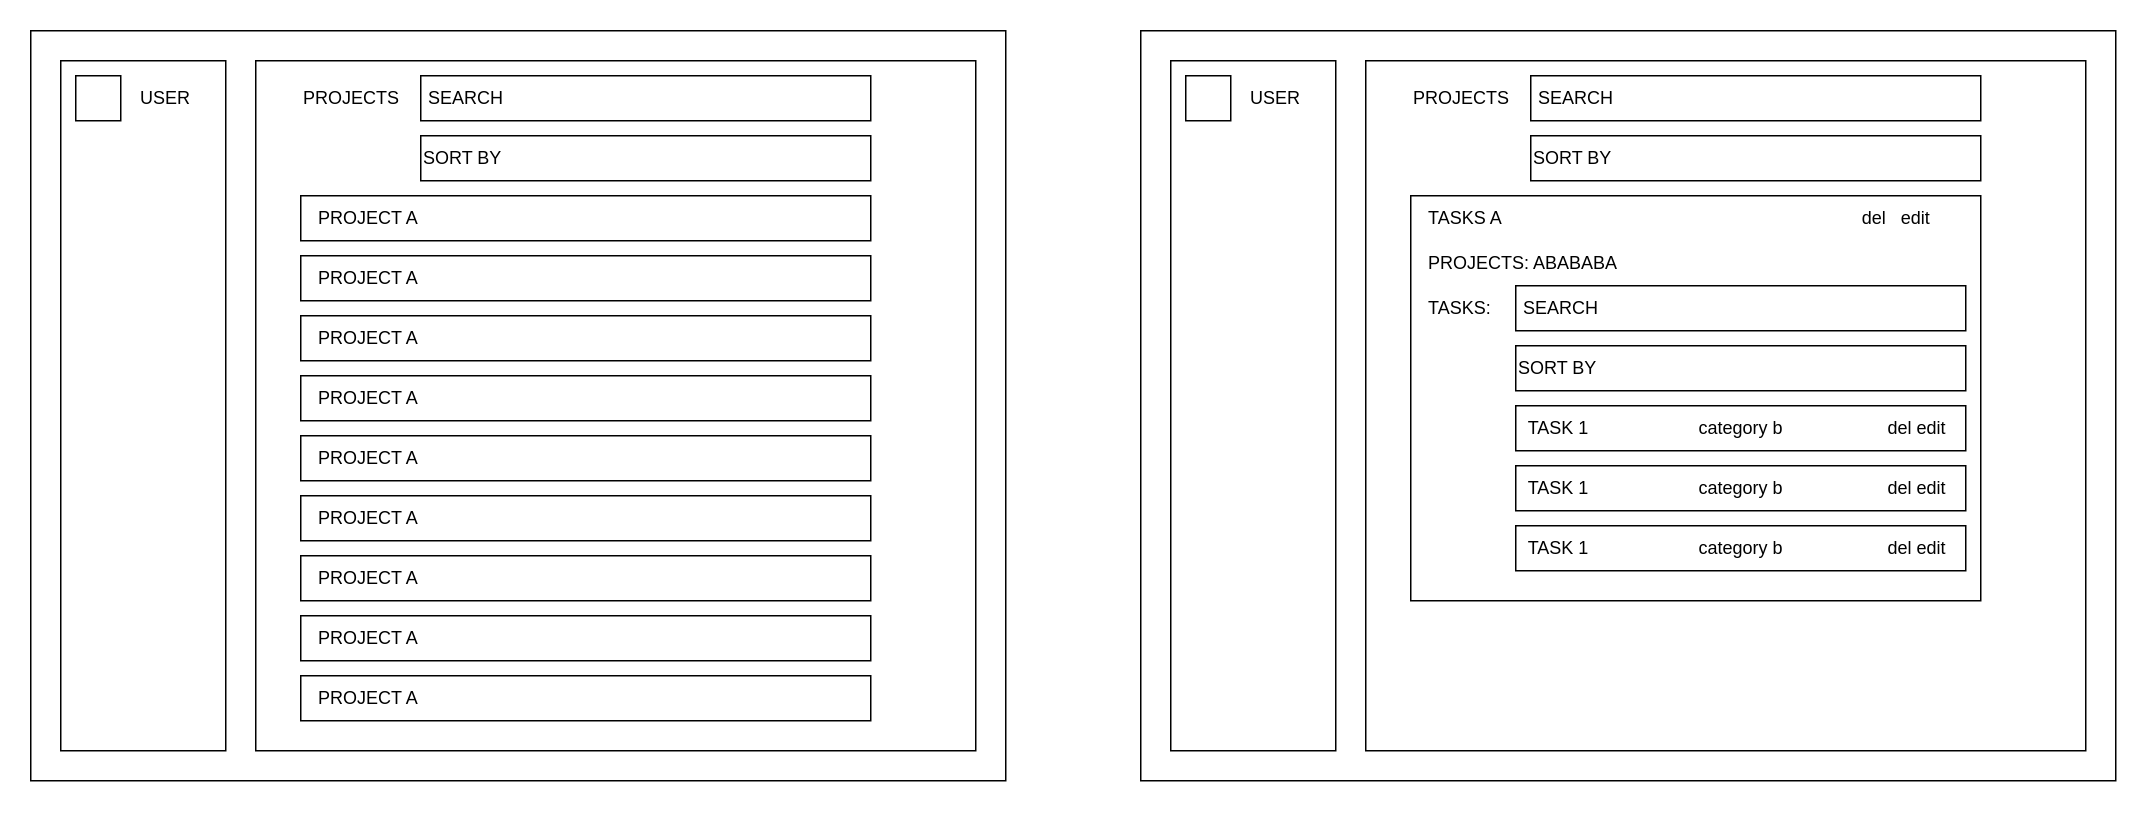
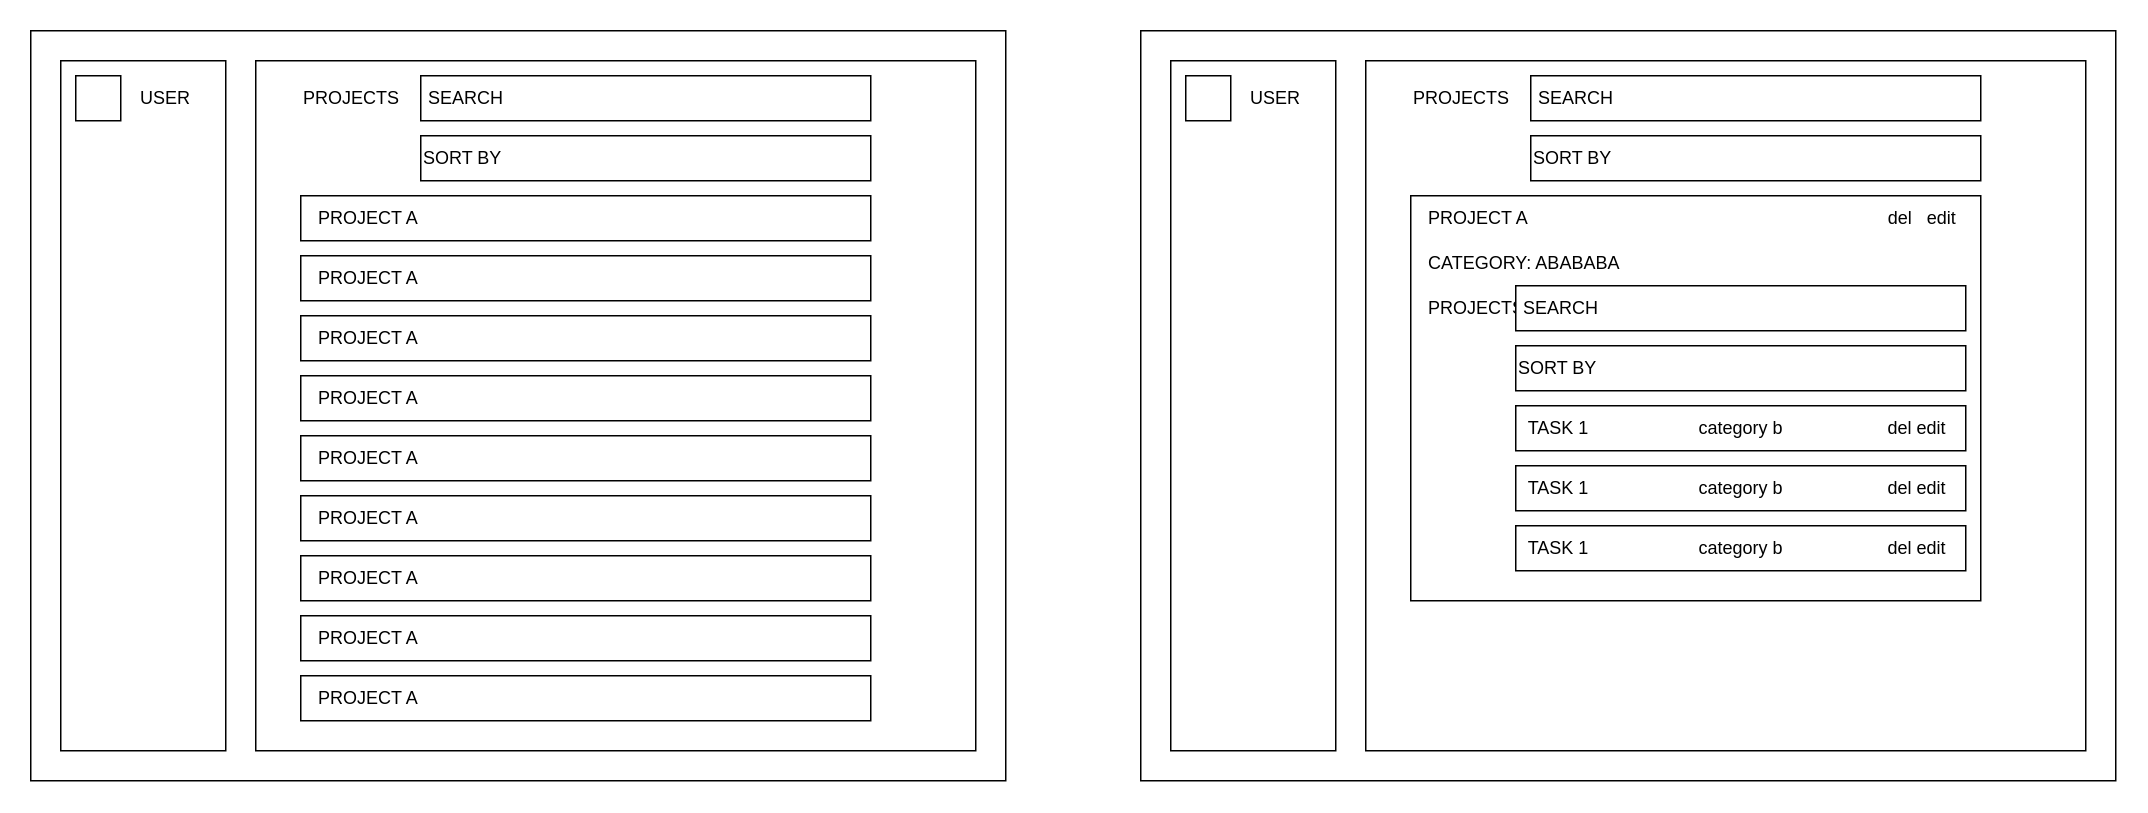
node "TASKS A del edit": label "TASKS A del edit" -> "PROJECT A del edit"
node "PROJECTS: ABABABA": label "PROJECTS: ABABABA" -> "CATEGORY: ABABABA"
node "TASKS:": label "TASKS:" -> "PROJECTS:"
